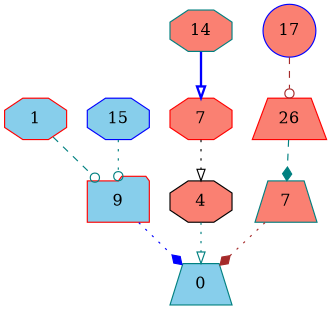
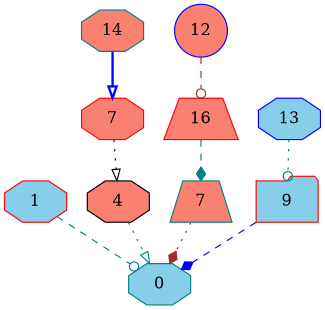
node "17": label "17" -> "12"
node "15": label "15" -> "13"
node "26": label "26" -> "16"
edge "1" -> "9": now "1" -> "0"
edge "9" -> "0": style dotted -> dashed
node "0": shape trapezium -> octagon
